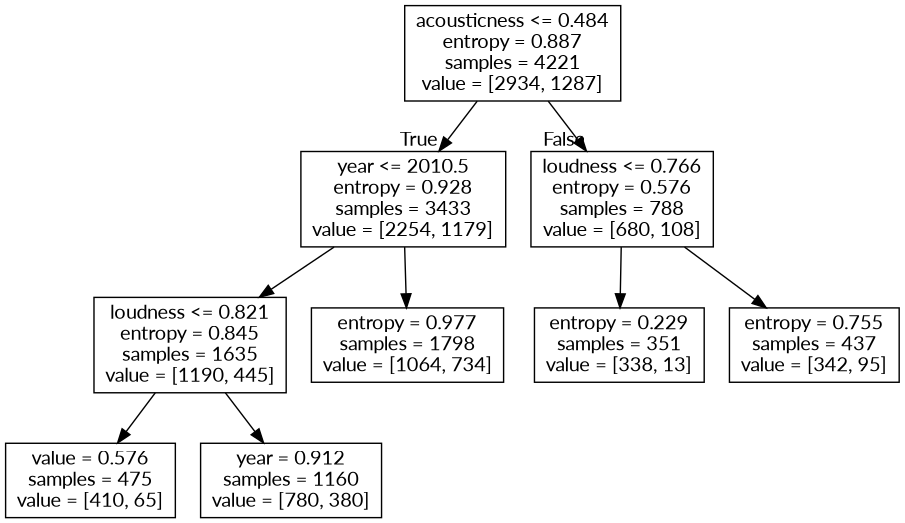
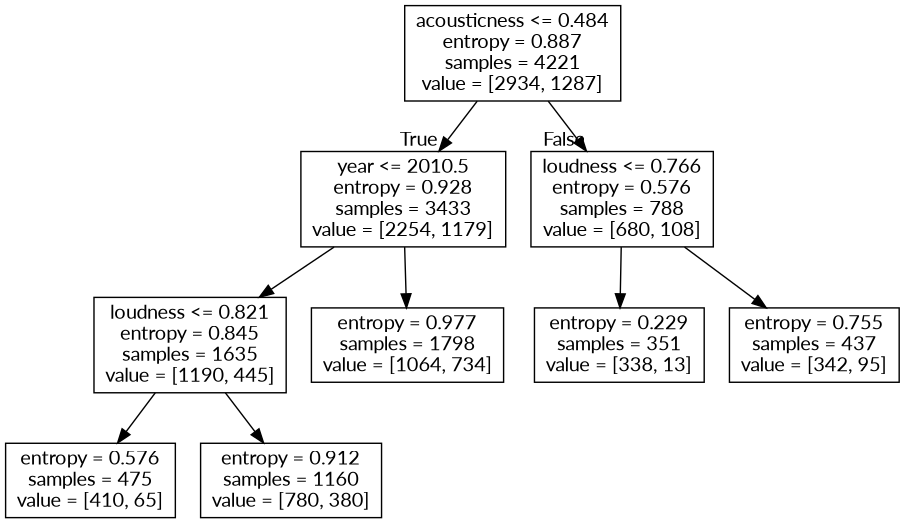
node "value = 0.576 samples = 475 value = [410, 65]": label "value = 0.576 samples = 475 value = [410, 65]" -> "entropy = 0.576 samples = 475 value = [410, 65]"
node "year = 0.912 samples = 1160 value = [780, 380]": label "year = 0.912 samples = 1160 value = [780, 380]" -> "entropy = 0.912 samples = 1160 value = [780, 380]"
